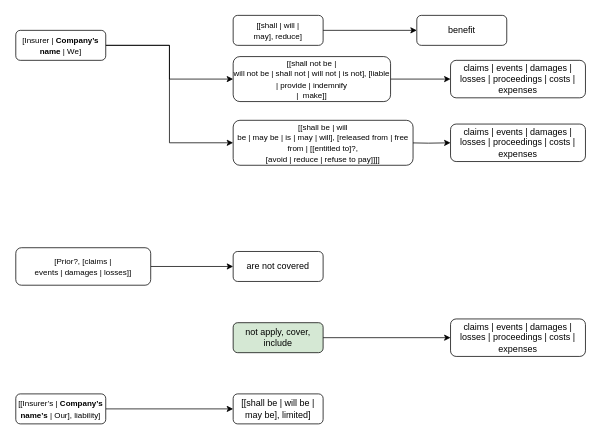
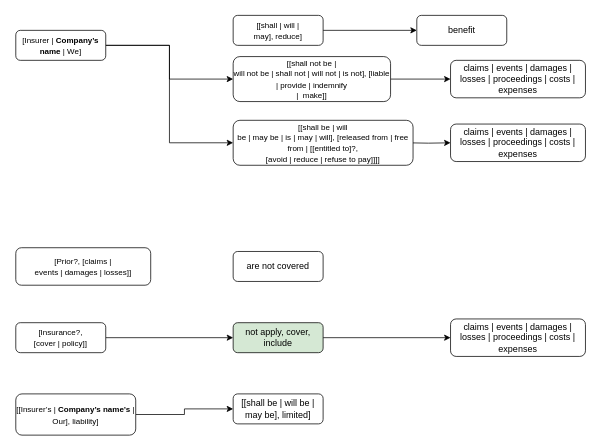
edge "[Prior?, [claims | events | damages | losses]]" -> "are not covered": removed
node "[Insurance?, [cover | policy]]": added
edge "[Insurance?, [cover | policy]]" -> "not apply, cover, include": added
node "[[Insurer’s | Company’s name’s | Our], liability]": size 90x30 -> 120x41
